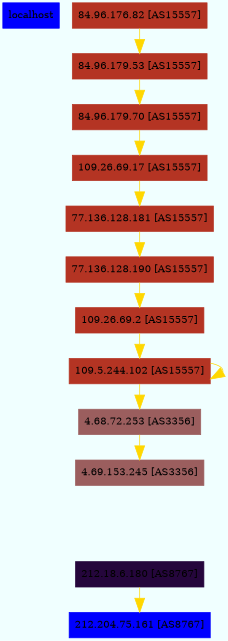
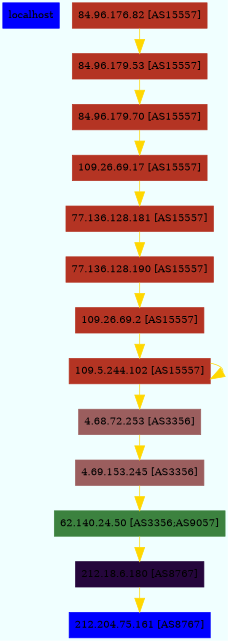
node "62.140.24.50 [AS3356;AS9057]": added
